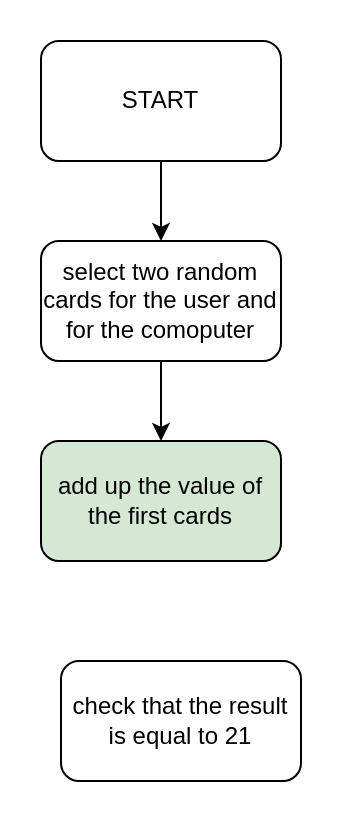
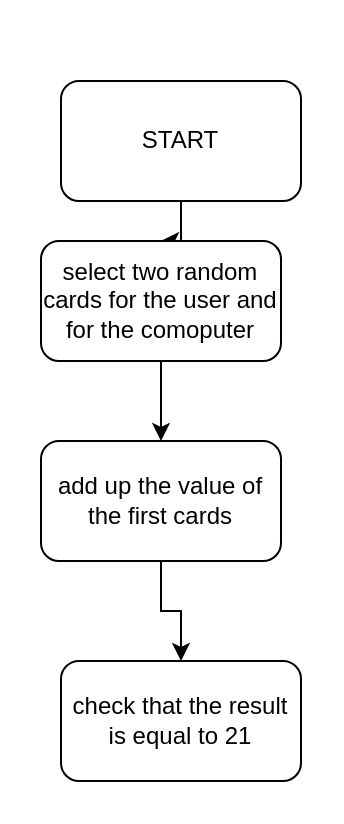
node "START": moved (161, 101) -> (181, 141)
node "add up the value of the first cards": fillcolor #d5e8d4 -> #ffffff
edge "add up the value of the first cards" -> "check that the result is equal to 21": added
